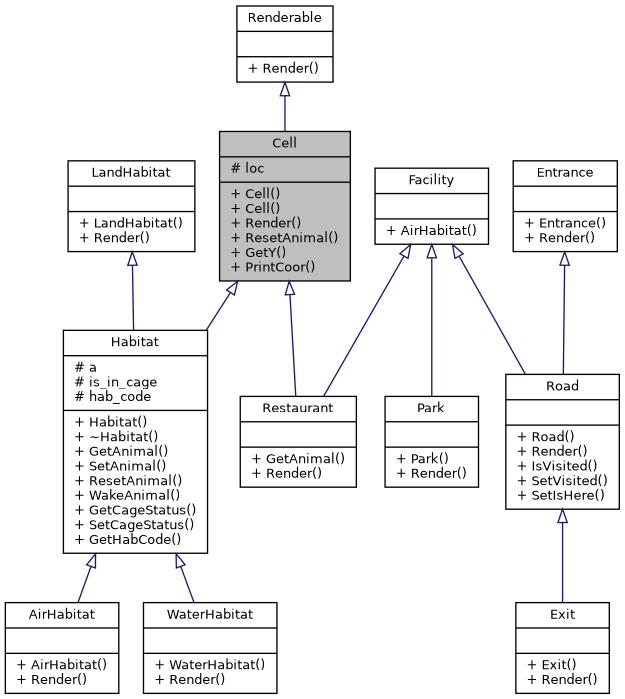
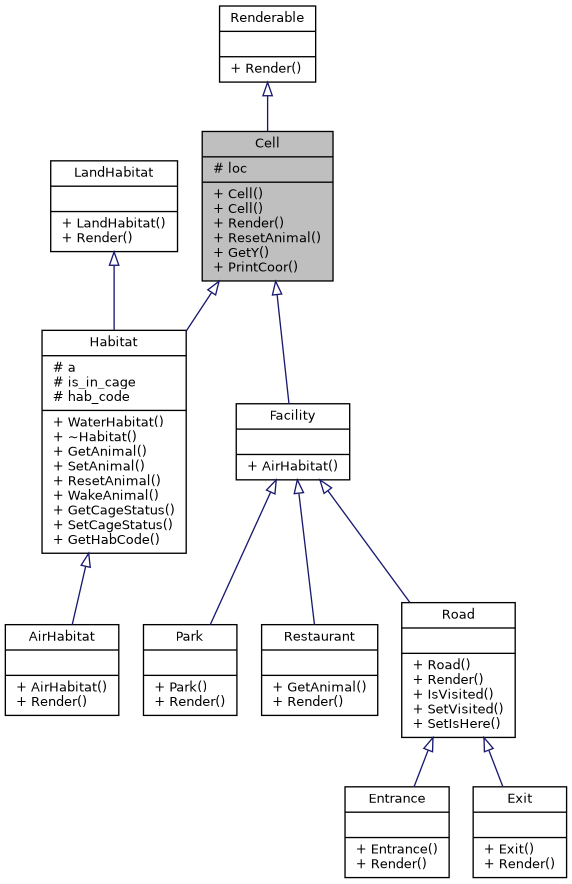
edge "Road" -> "Entrance": reversed
edge "Restaurant" -> "Cell": now "Facility" -> "Cell"
node "Habitat": text "+ Habitat()" -> "+ WaterHabitat()"
node "WaterHabitat": removed
